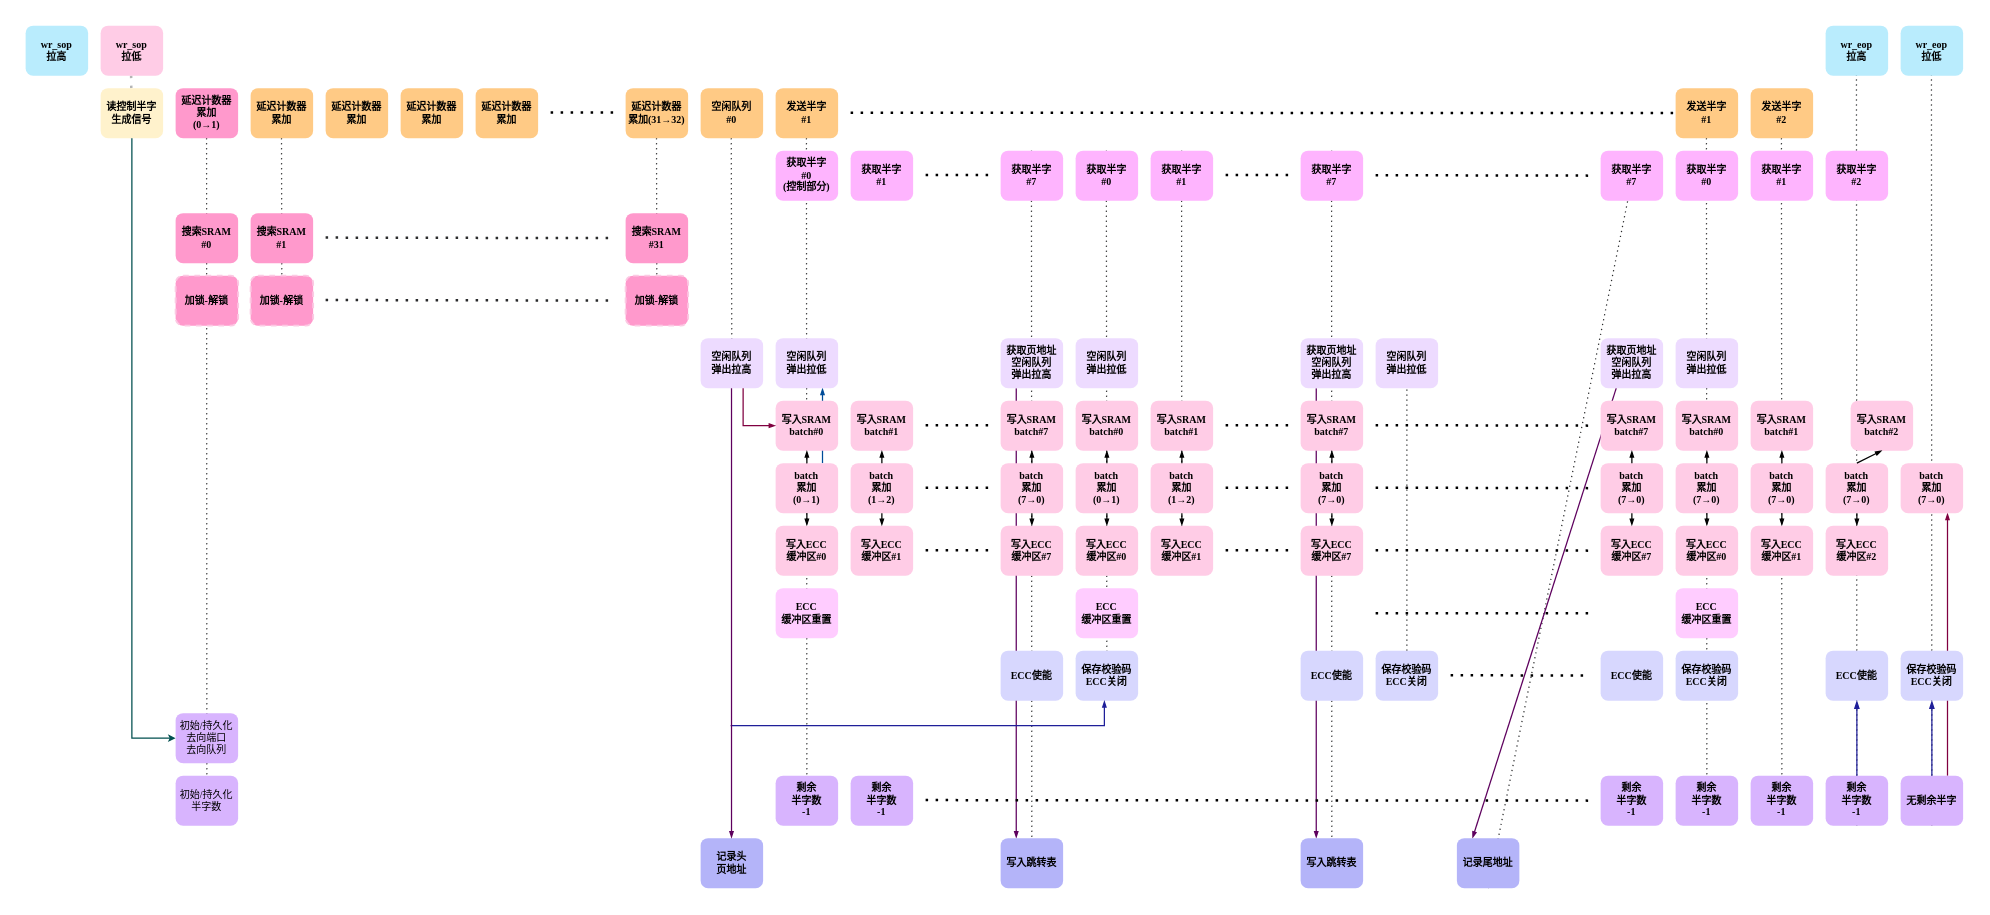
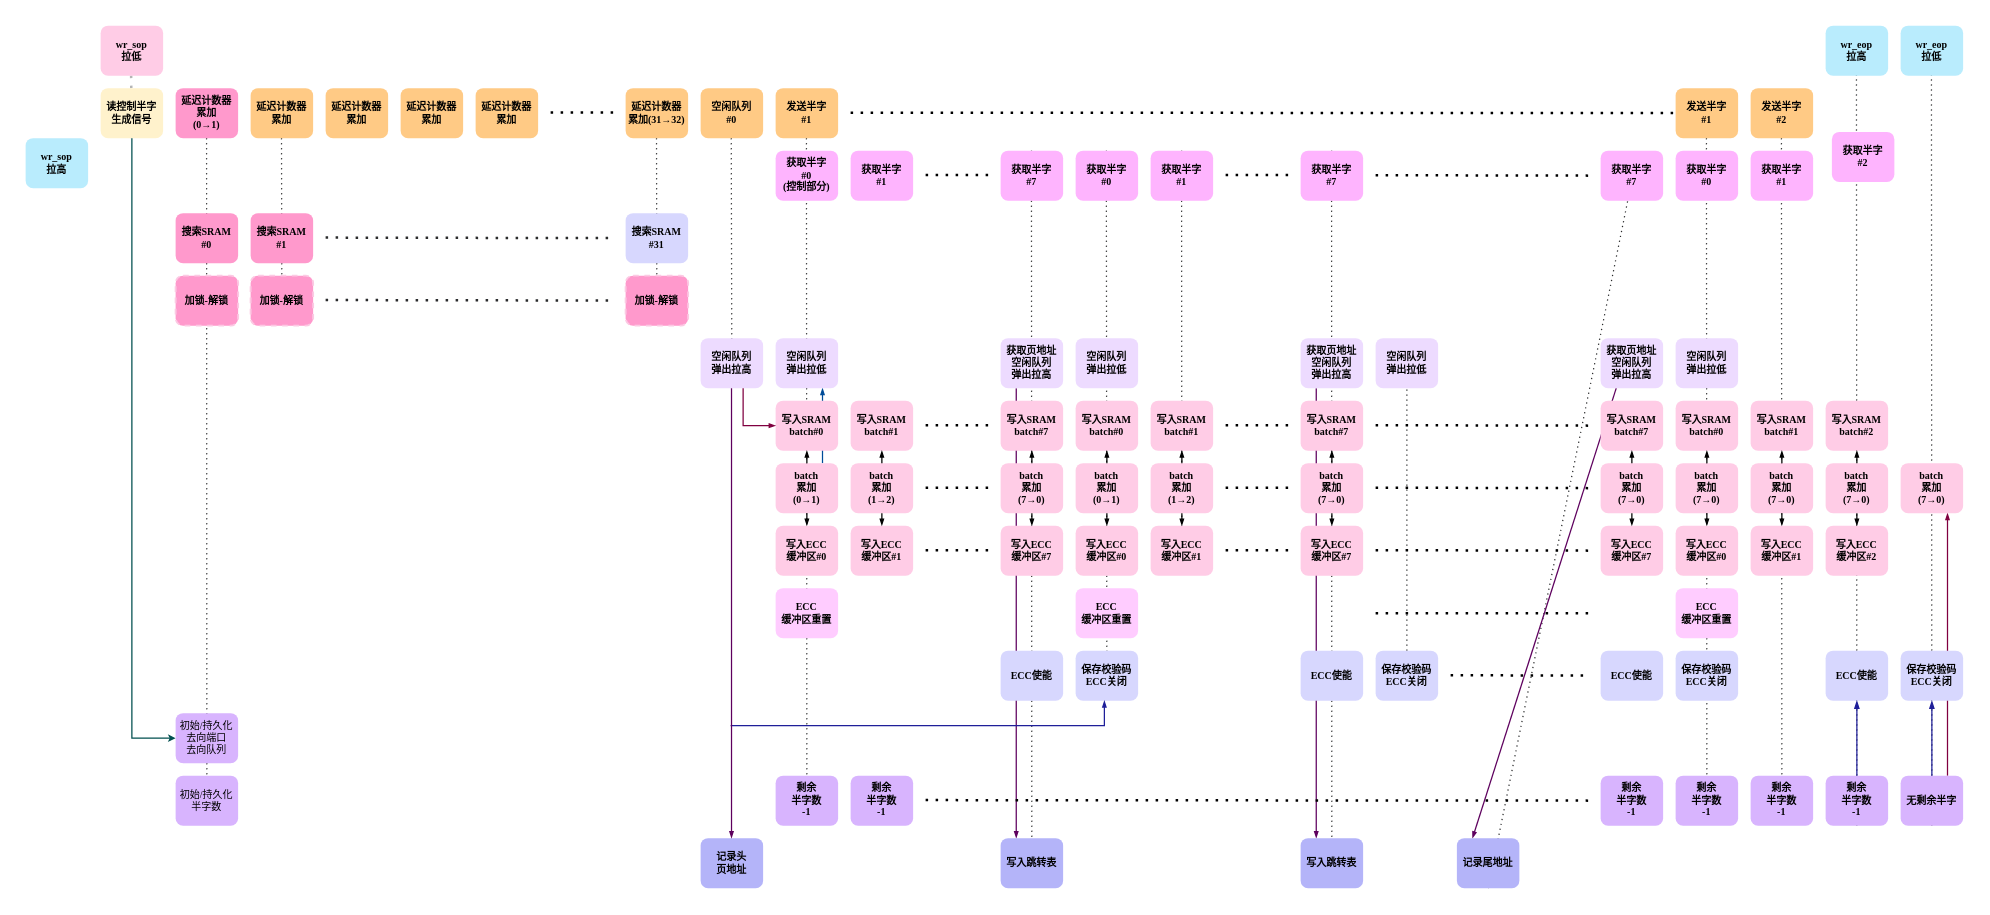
node "wr_sop 拉高": moved (57, 51) -> (57, 163)
node "获取半字 #2": moved (1857, 176) -> (1863, 157)
node "搜索SRAM #31": fillcolor #ff99cc -> #d7d7fe
node "写入SRAM batch#2": moved (1882, 426) -> (1857, 426)
